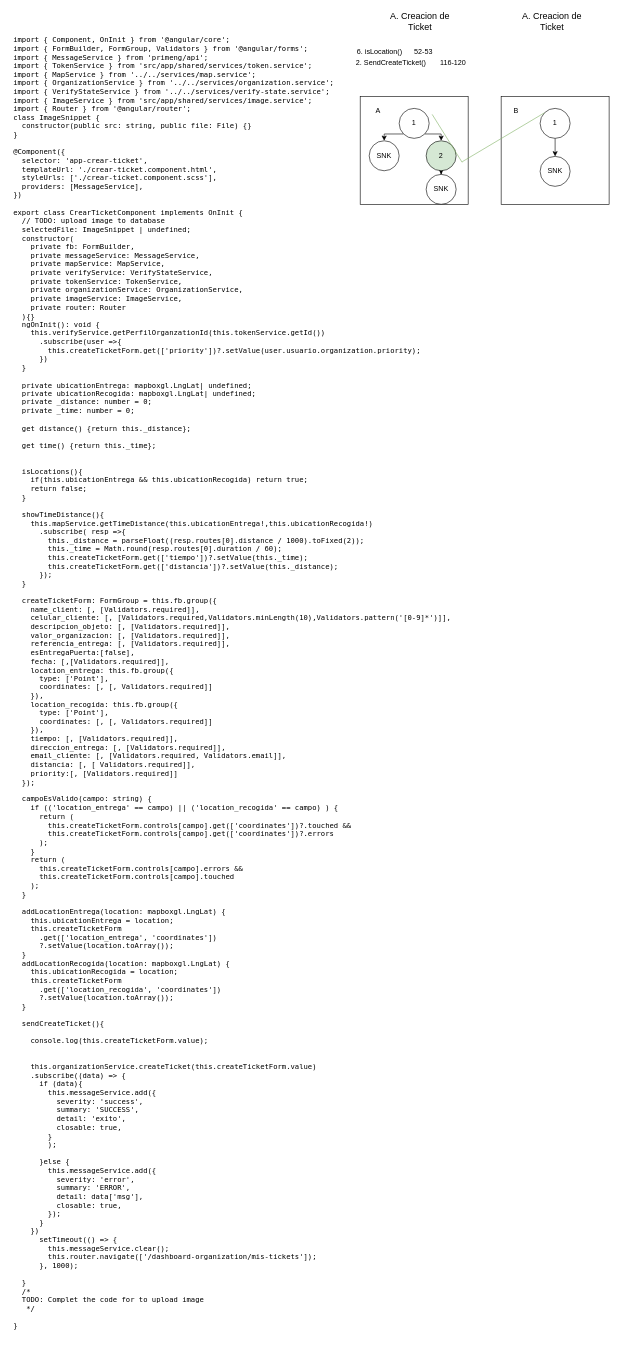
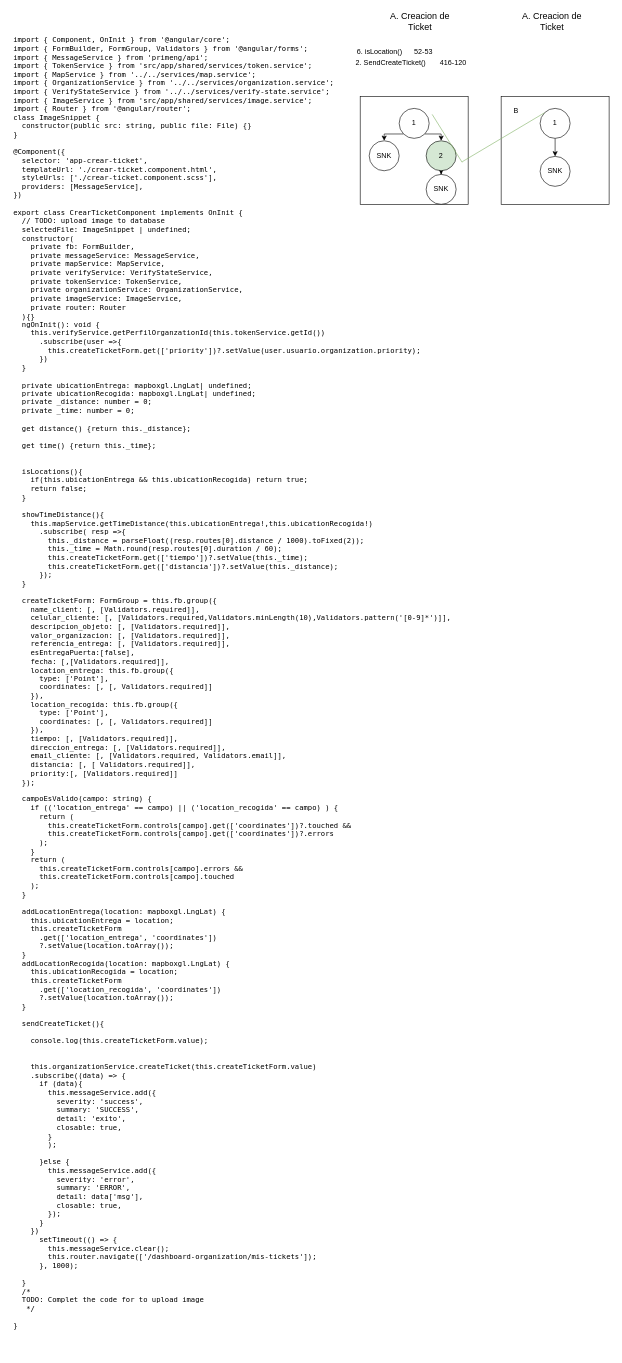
node "2. SendCreateTicket() 116-120": label "2. SendCreateTicket() 116-120" -> "2. SendCreateTicket() 416-120"
node "A": removed
